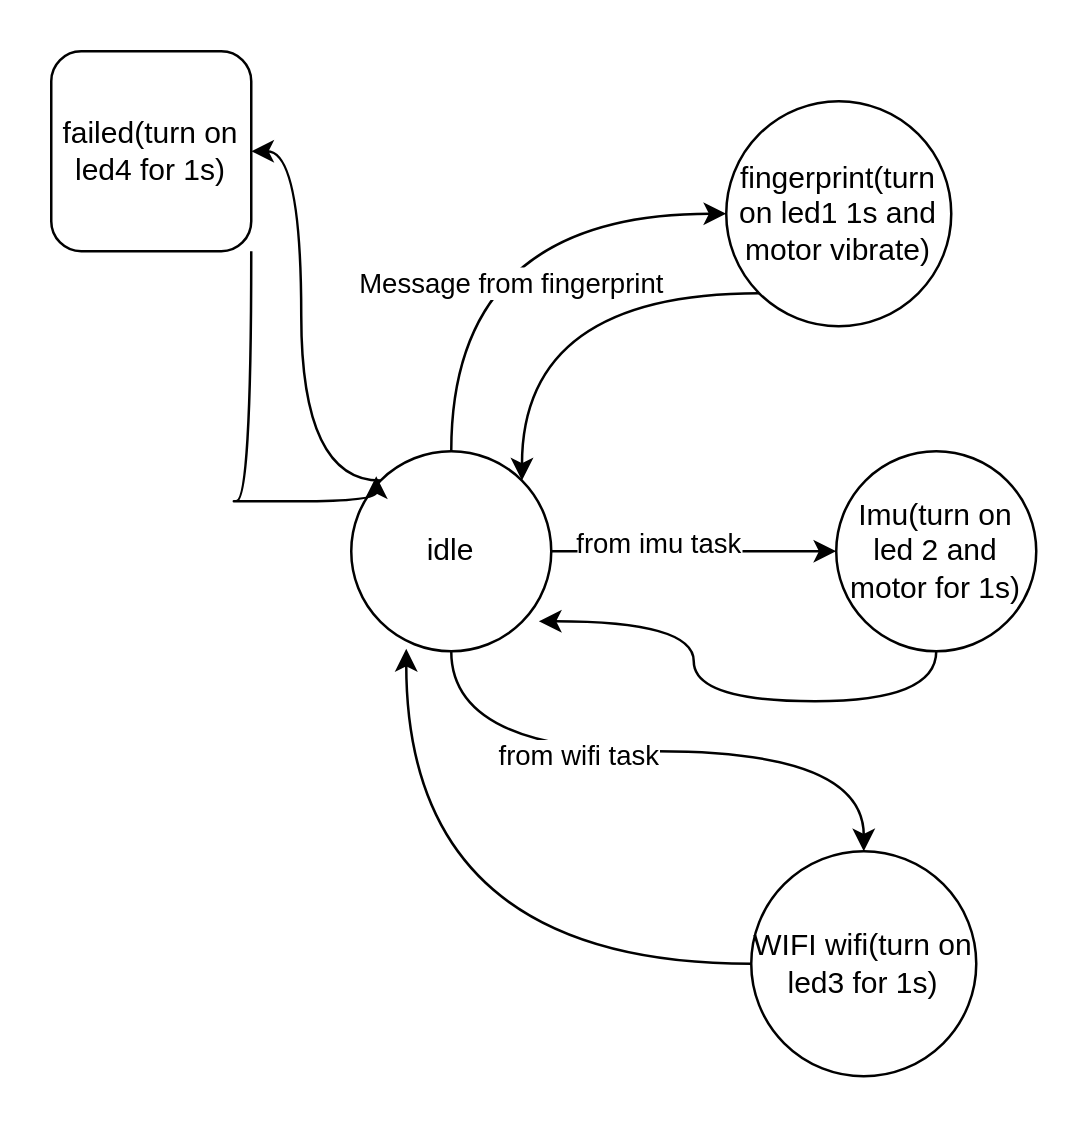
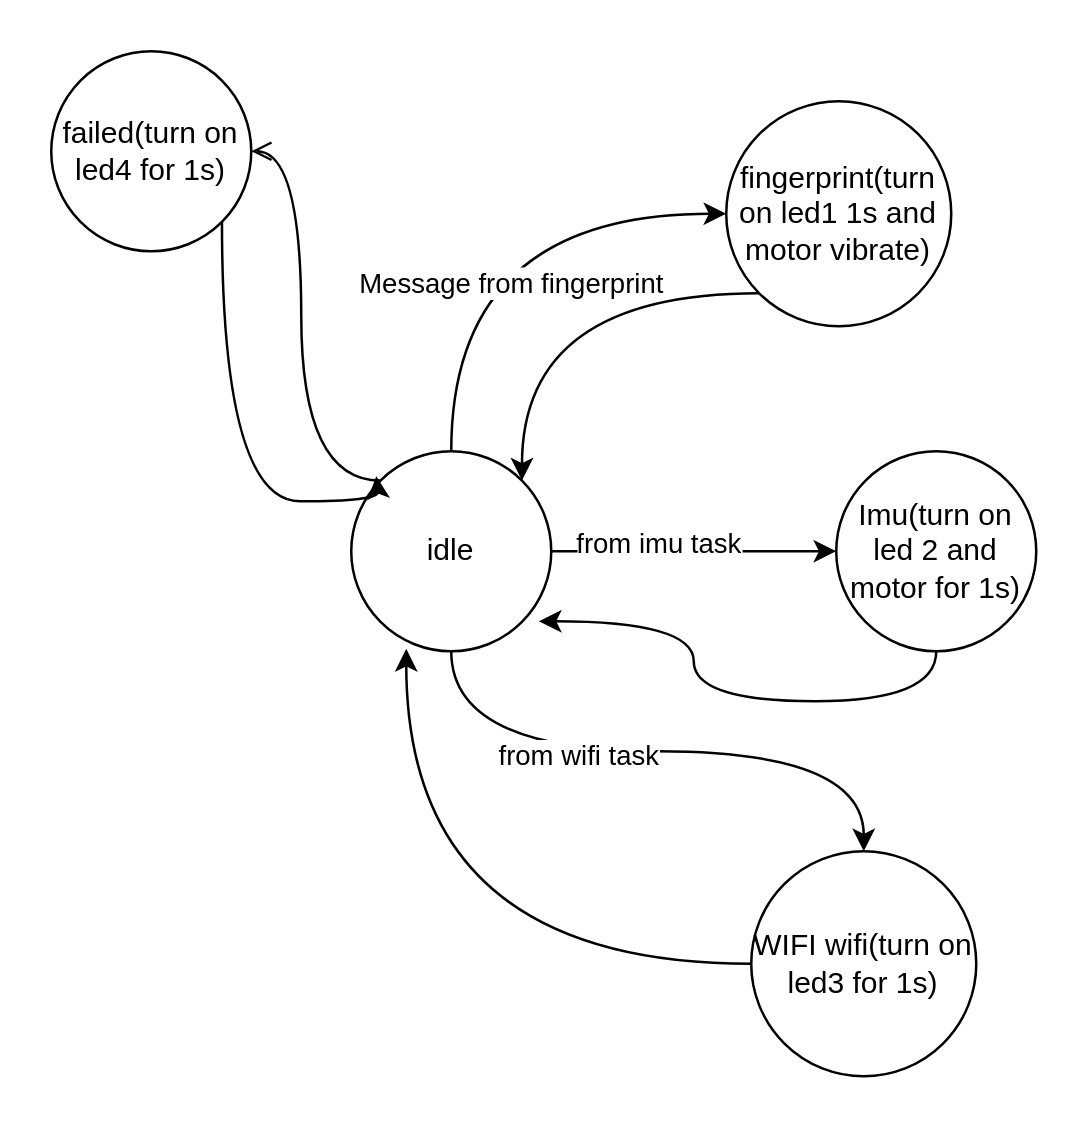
node "failed(turn on led4 for 1s)": shape rounded rectangle -> ellipse
edge "idle" -> "failed(turn on led4 for 1s)": arrowhead classic -> open
